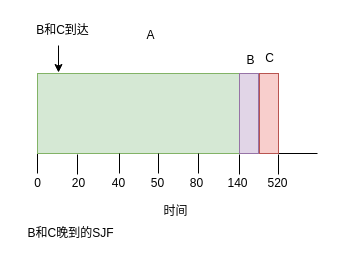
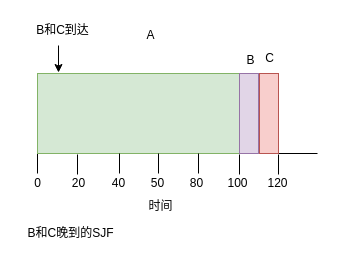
node "140": label "140" -> "100"
node "520": label "520" -> "120"
node "时间": moved (176, 212) -> (161, 207)
